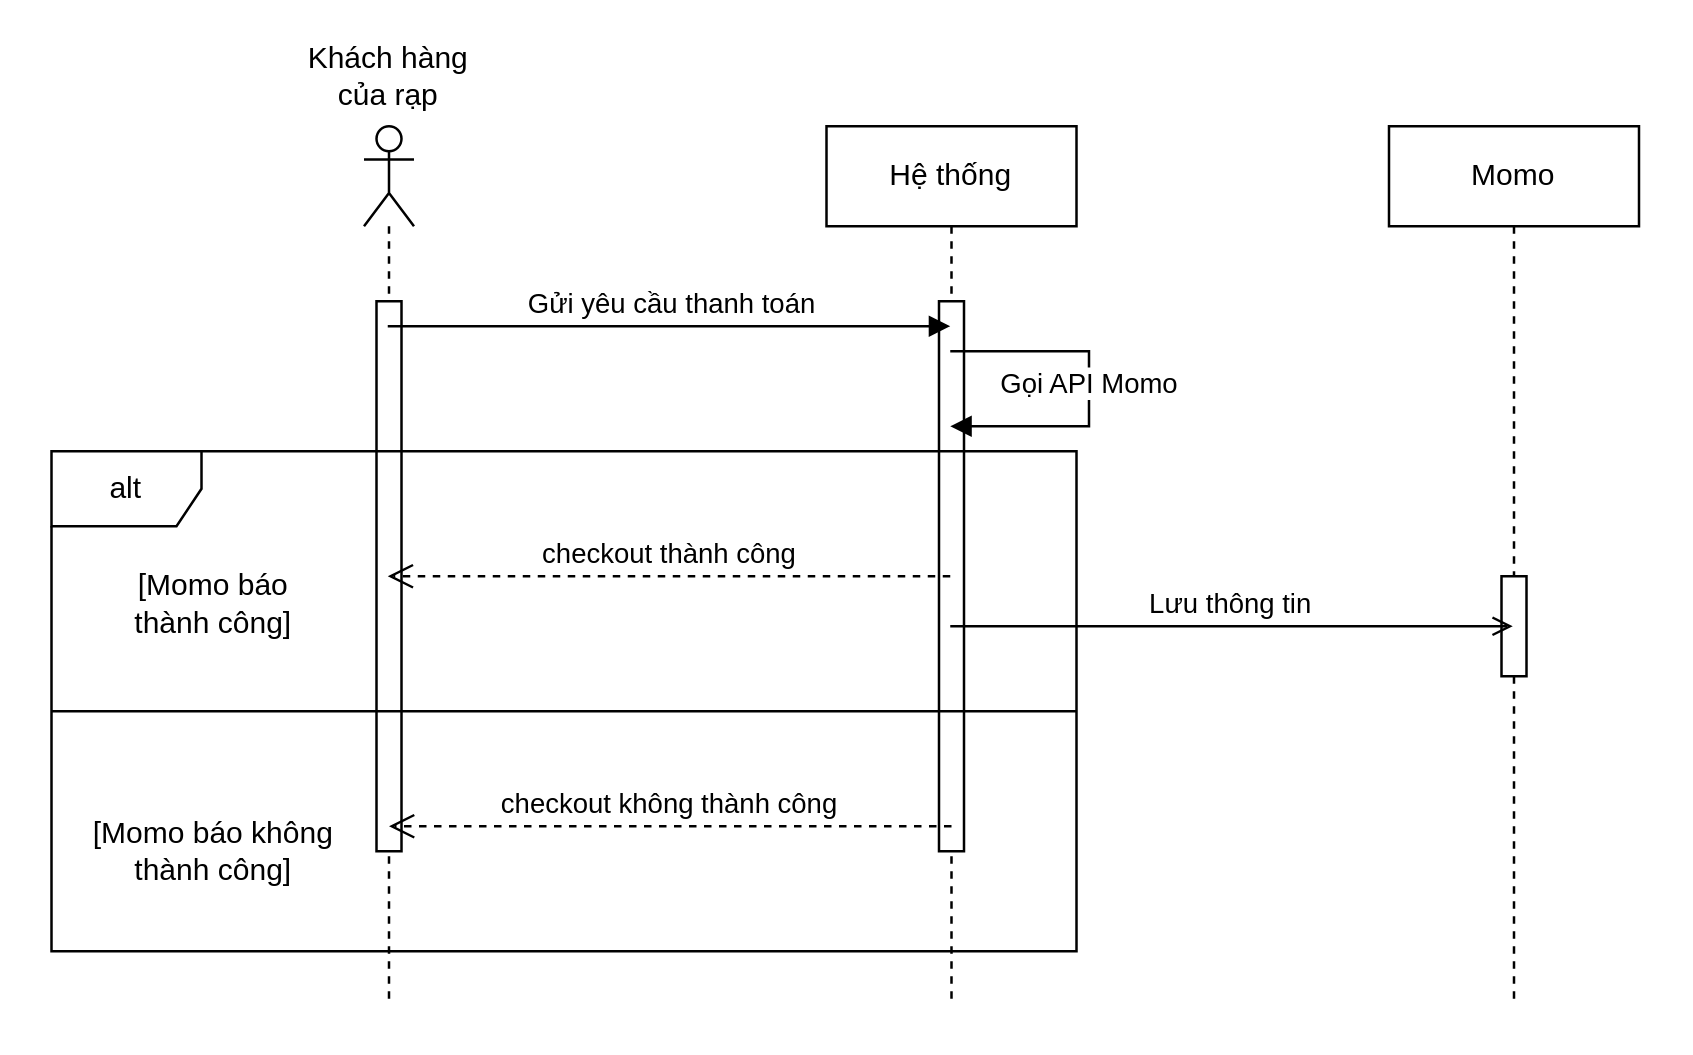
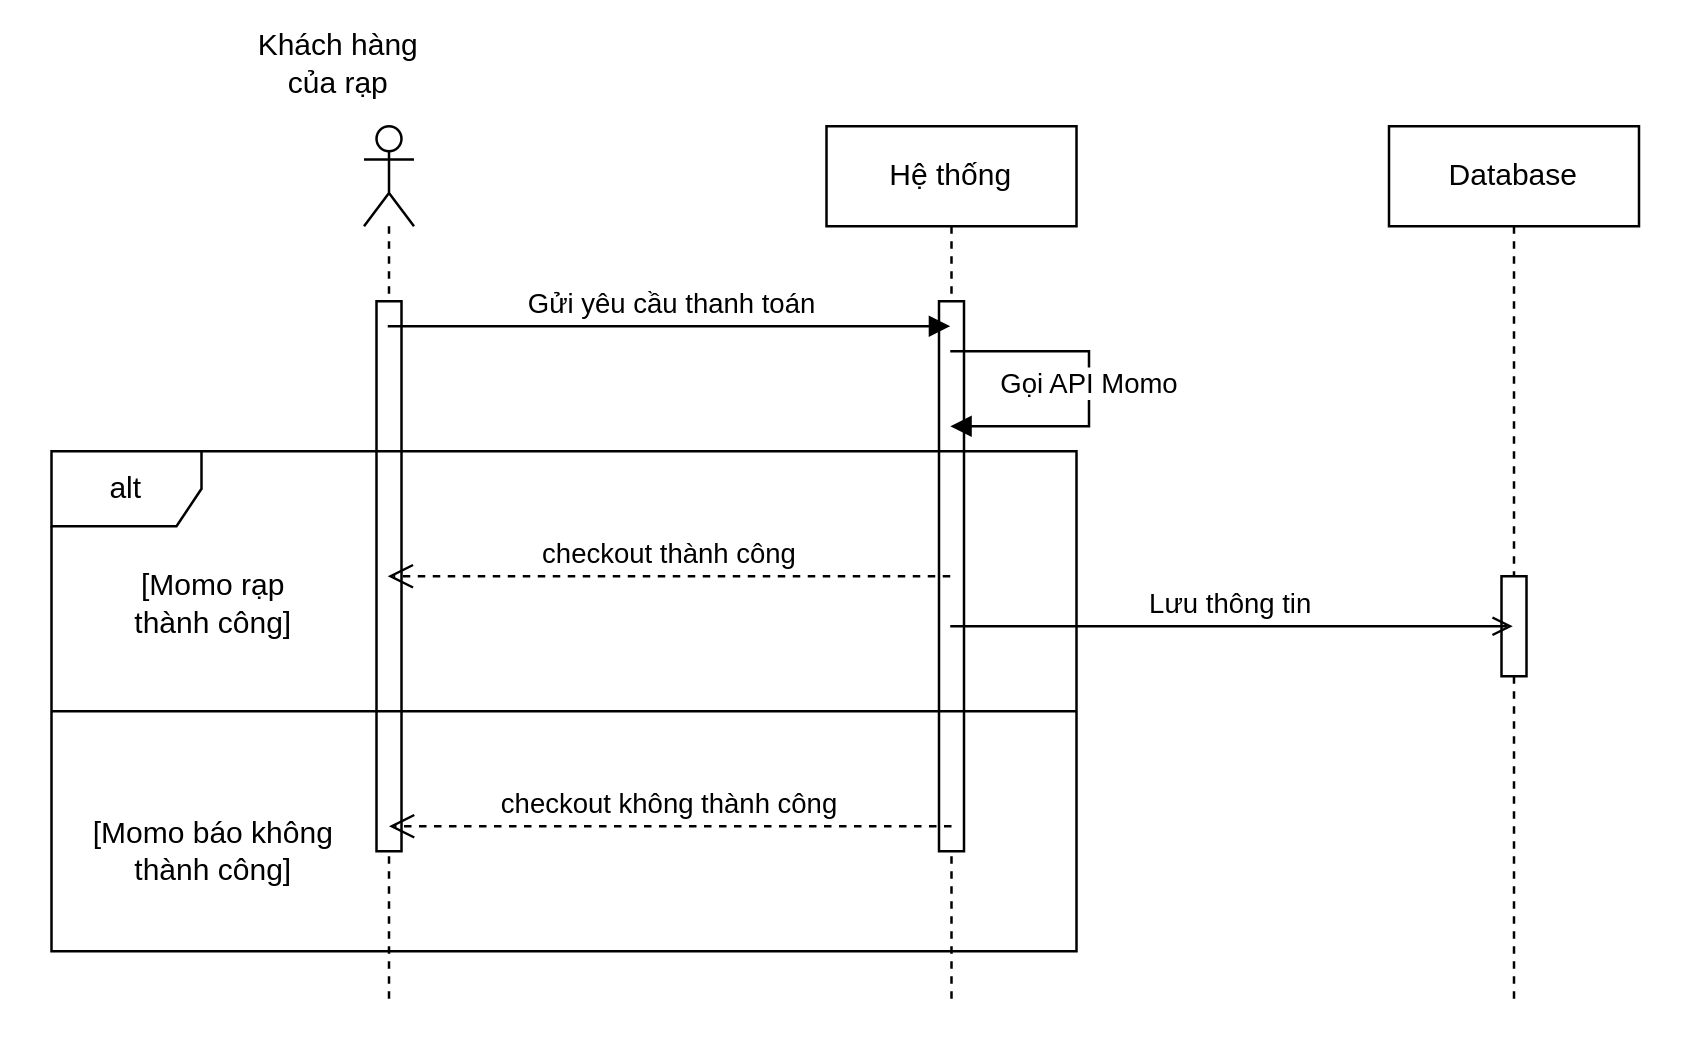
node "Khách hàng của rạp": moved (389, 76) -> (339, 64)
node "Momo": label "Momo" -> "Database"
node "[Momo báo thành công]": label "[Momo báo thành công]" -> "[Momo rạp thành công]"
